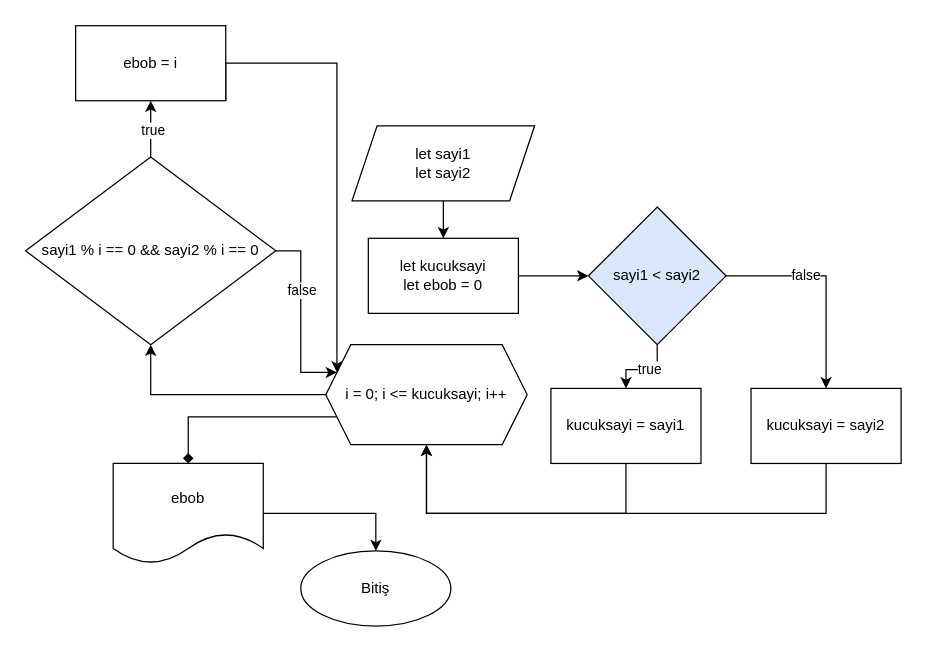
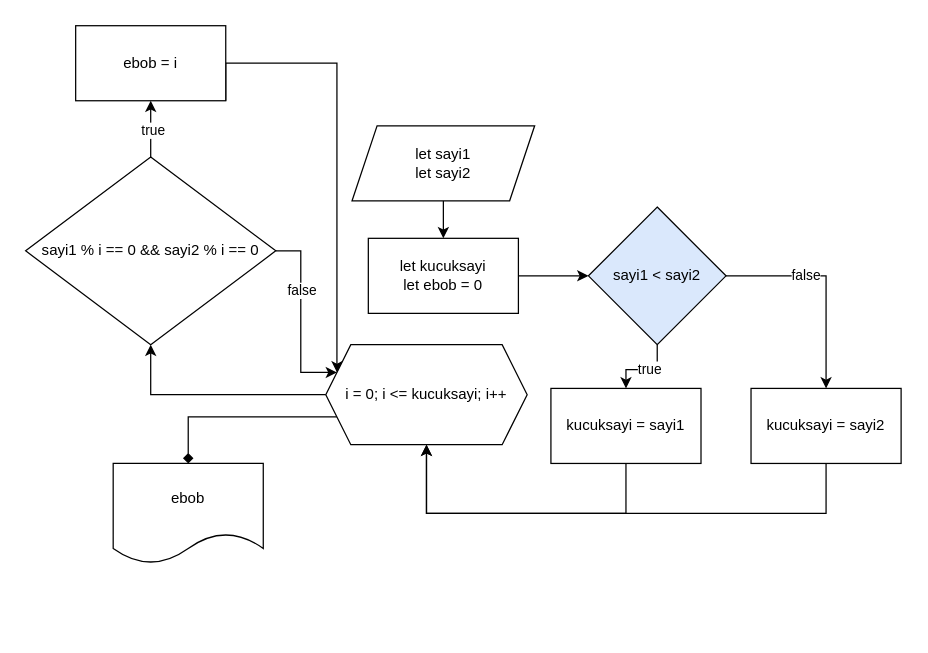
edge "ebob" -> "Bitiş": removed
node "Bitiş": removed
